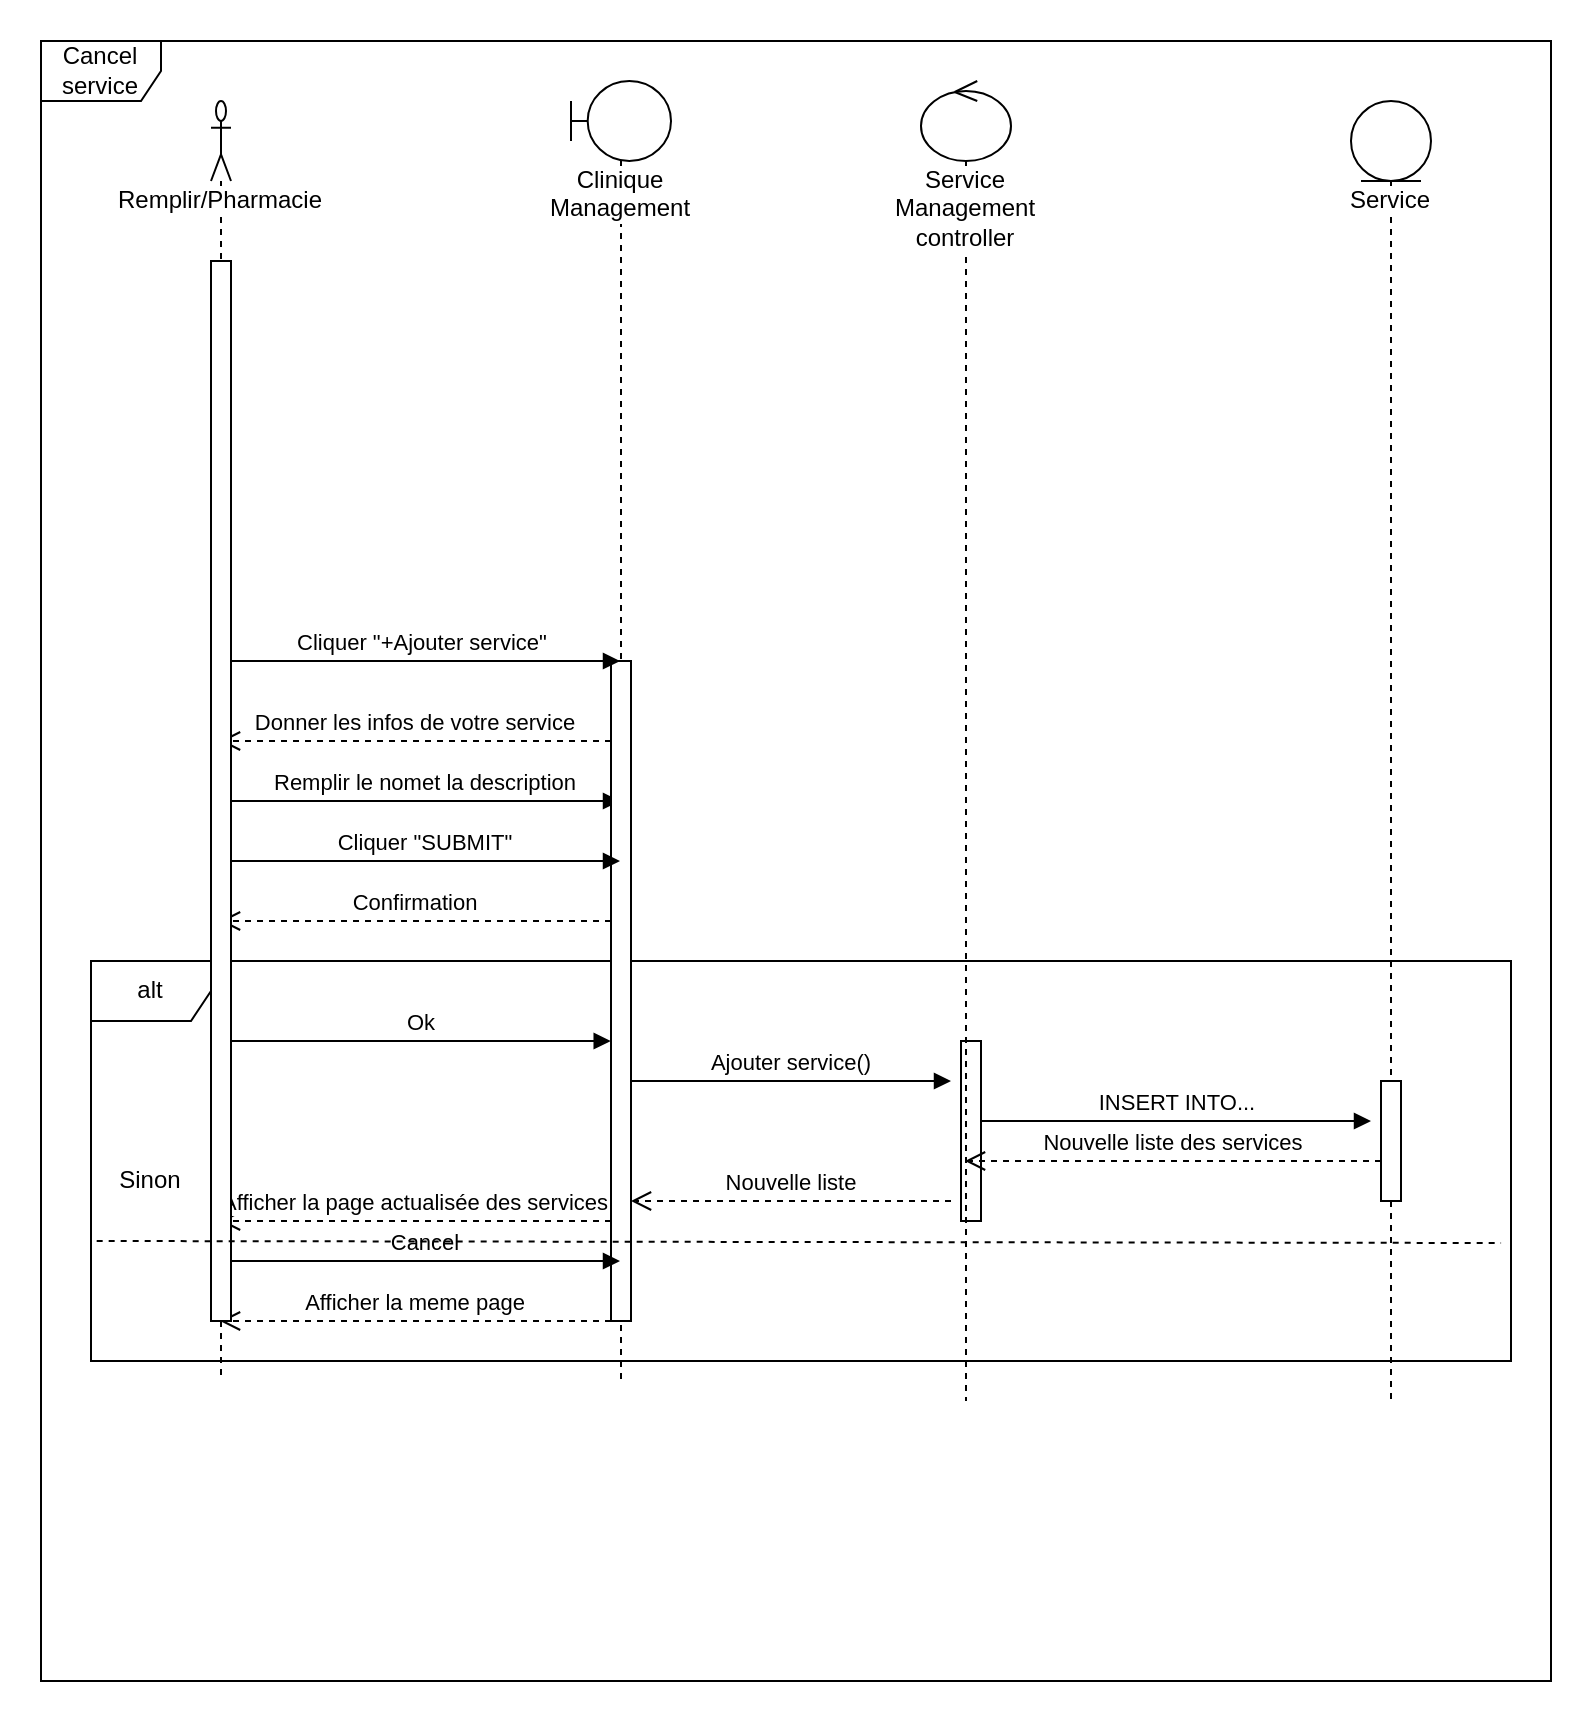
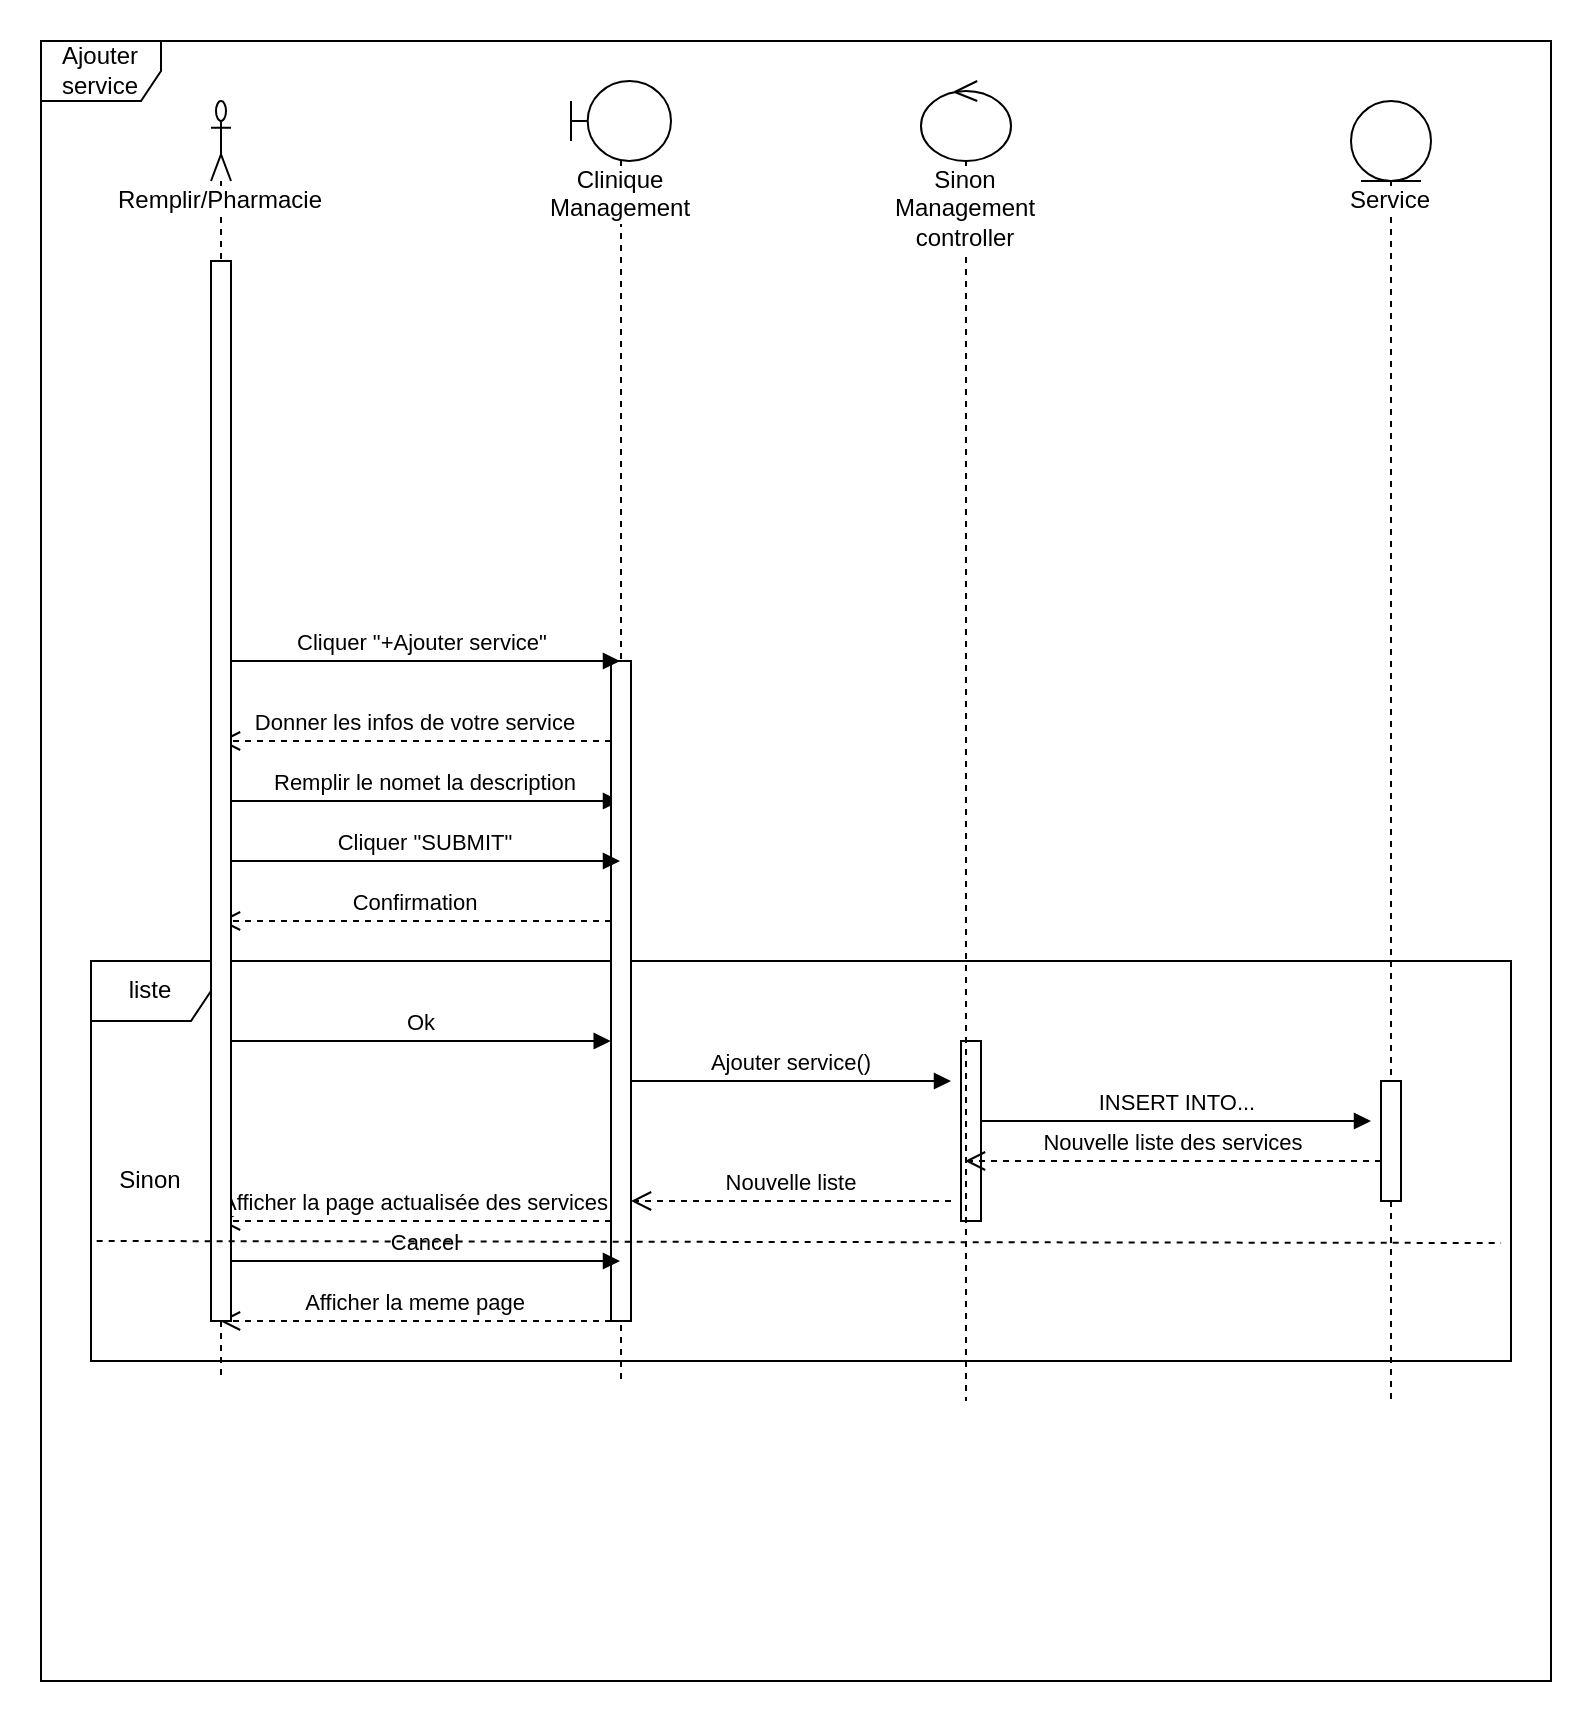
node "Cancel service": label "Cancel service" -> "Ajouter service"
node "Service Management controller": label "Service Management controller" -> "Sinon Management controller"
node "alt": label "alt" -> "liste"
